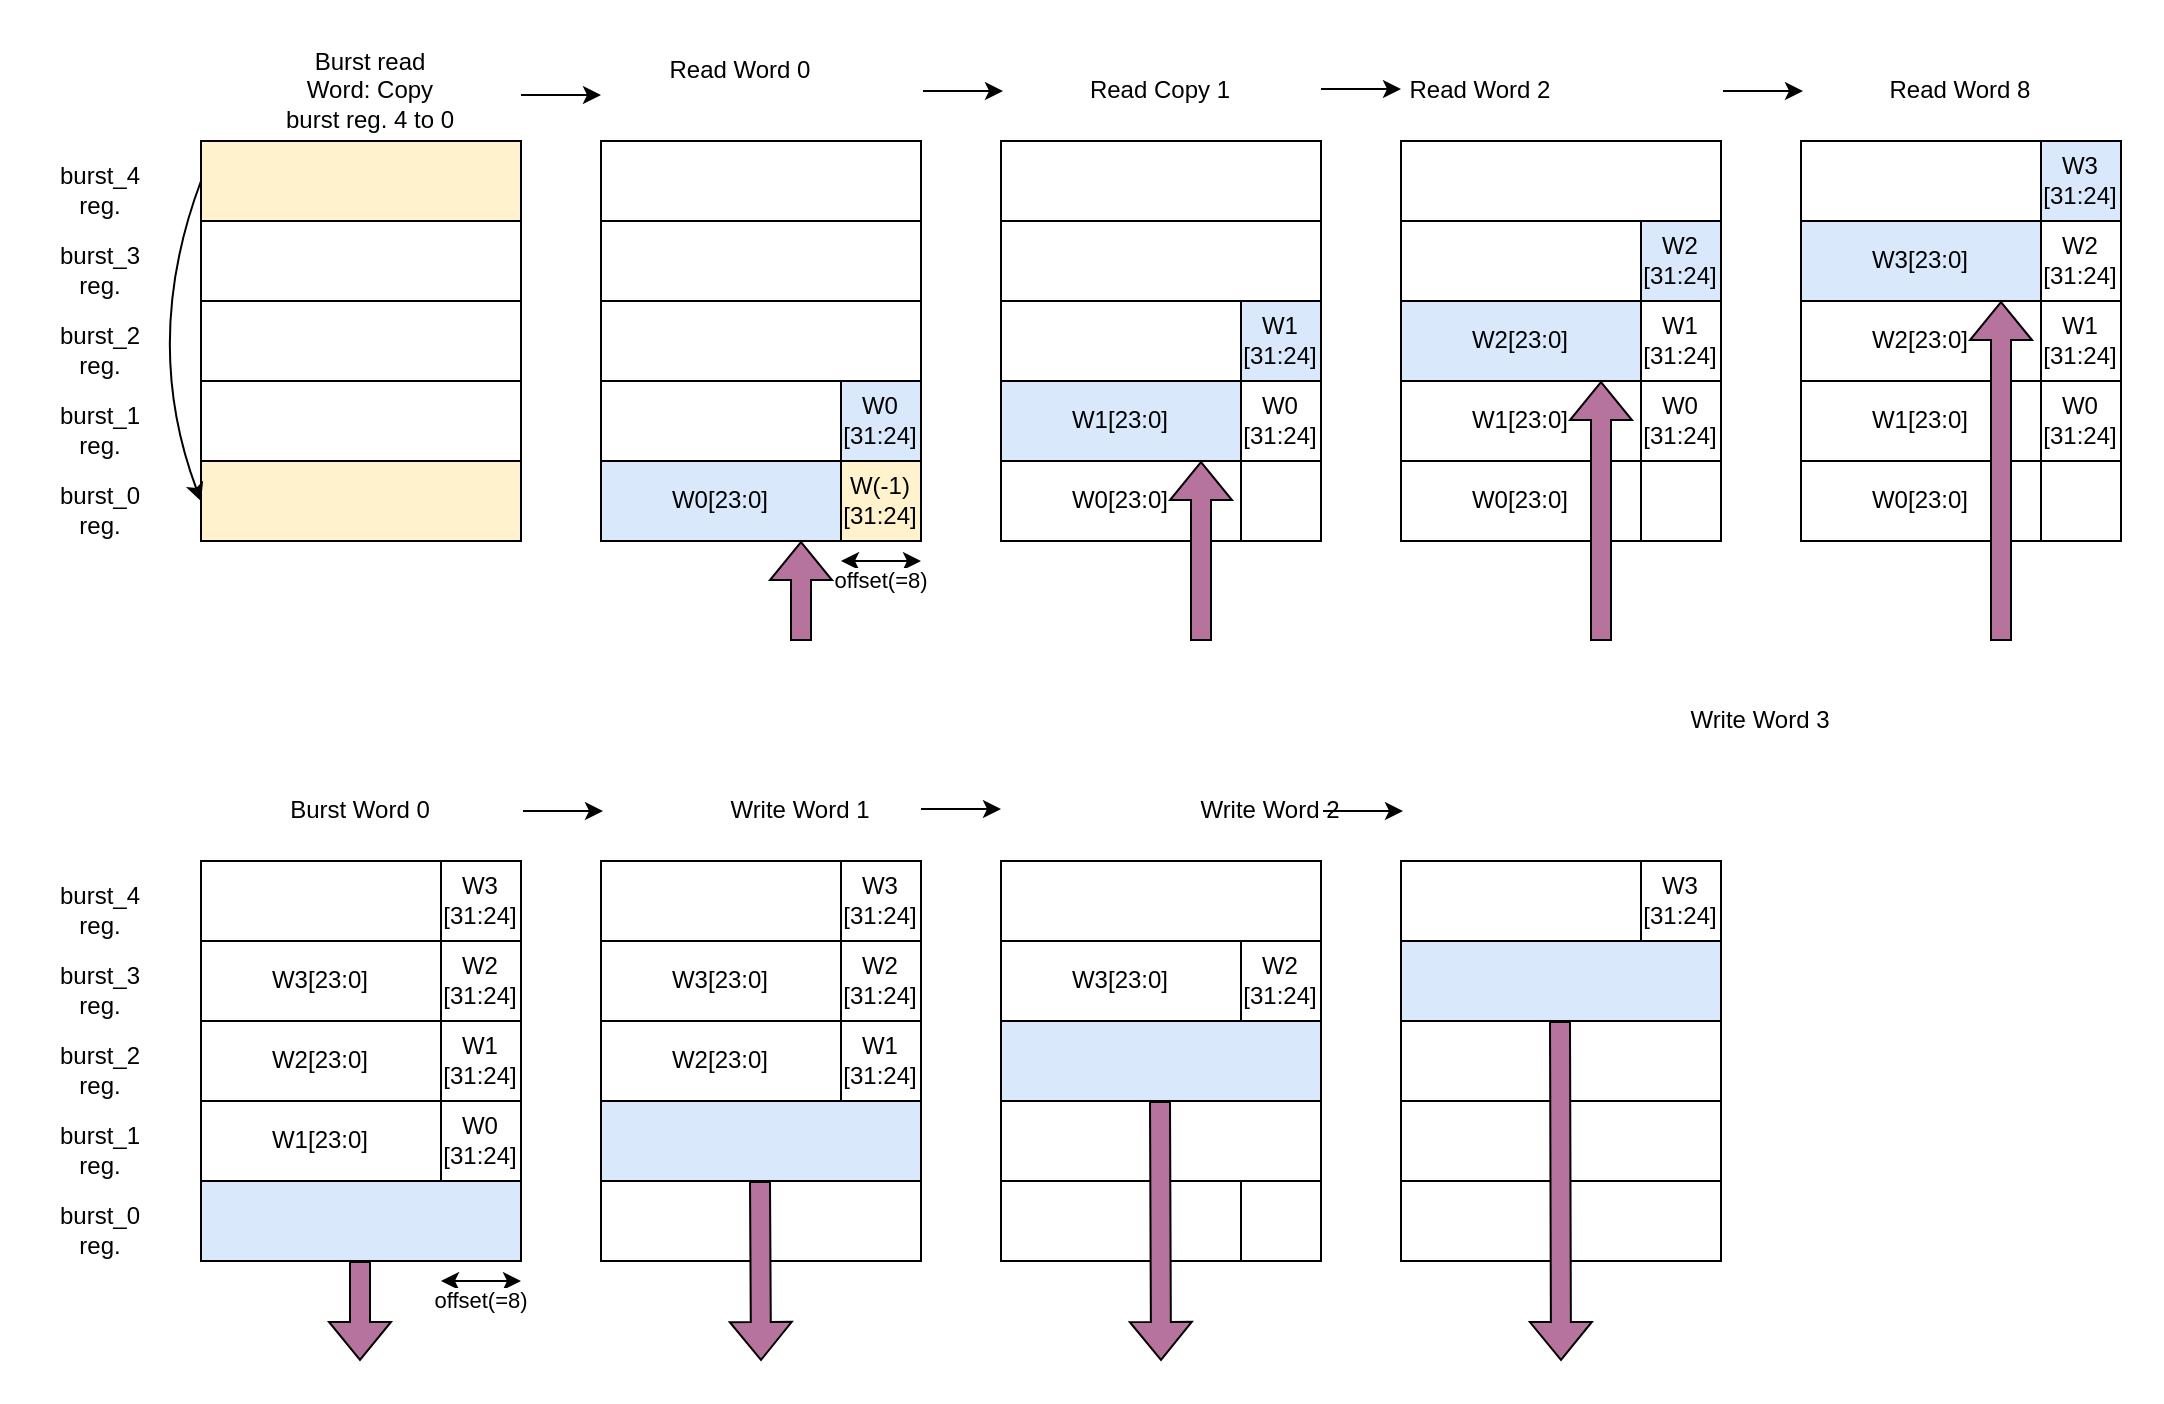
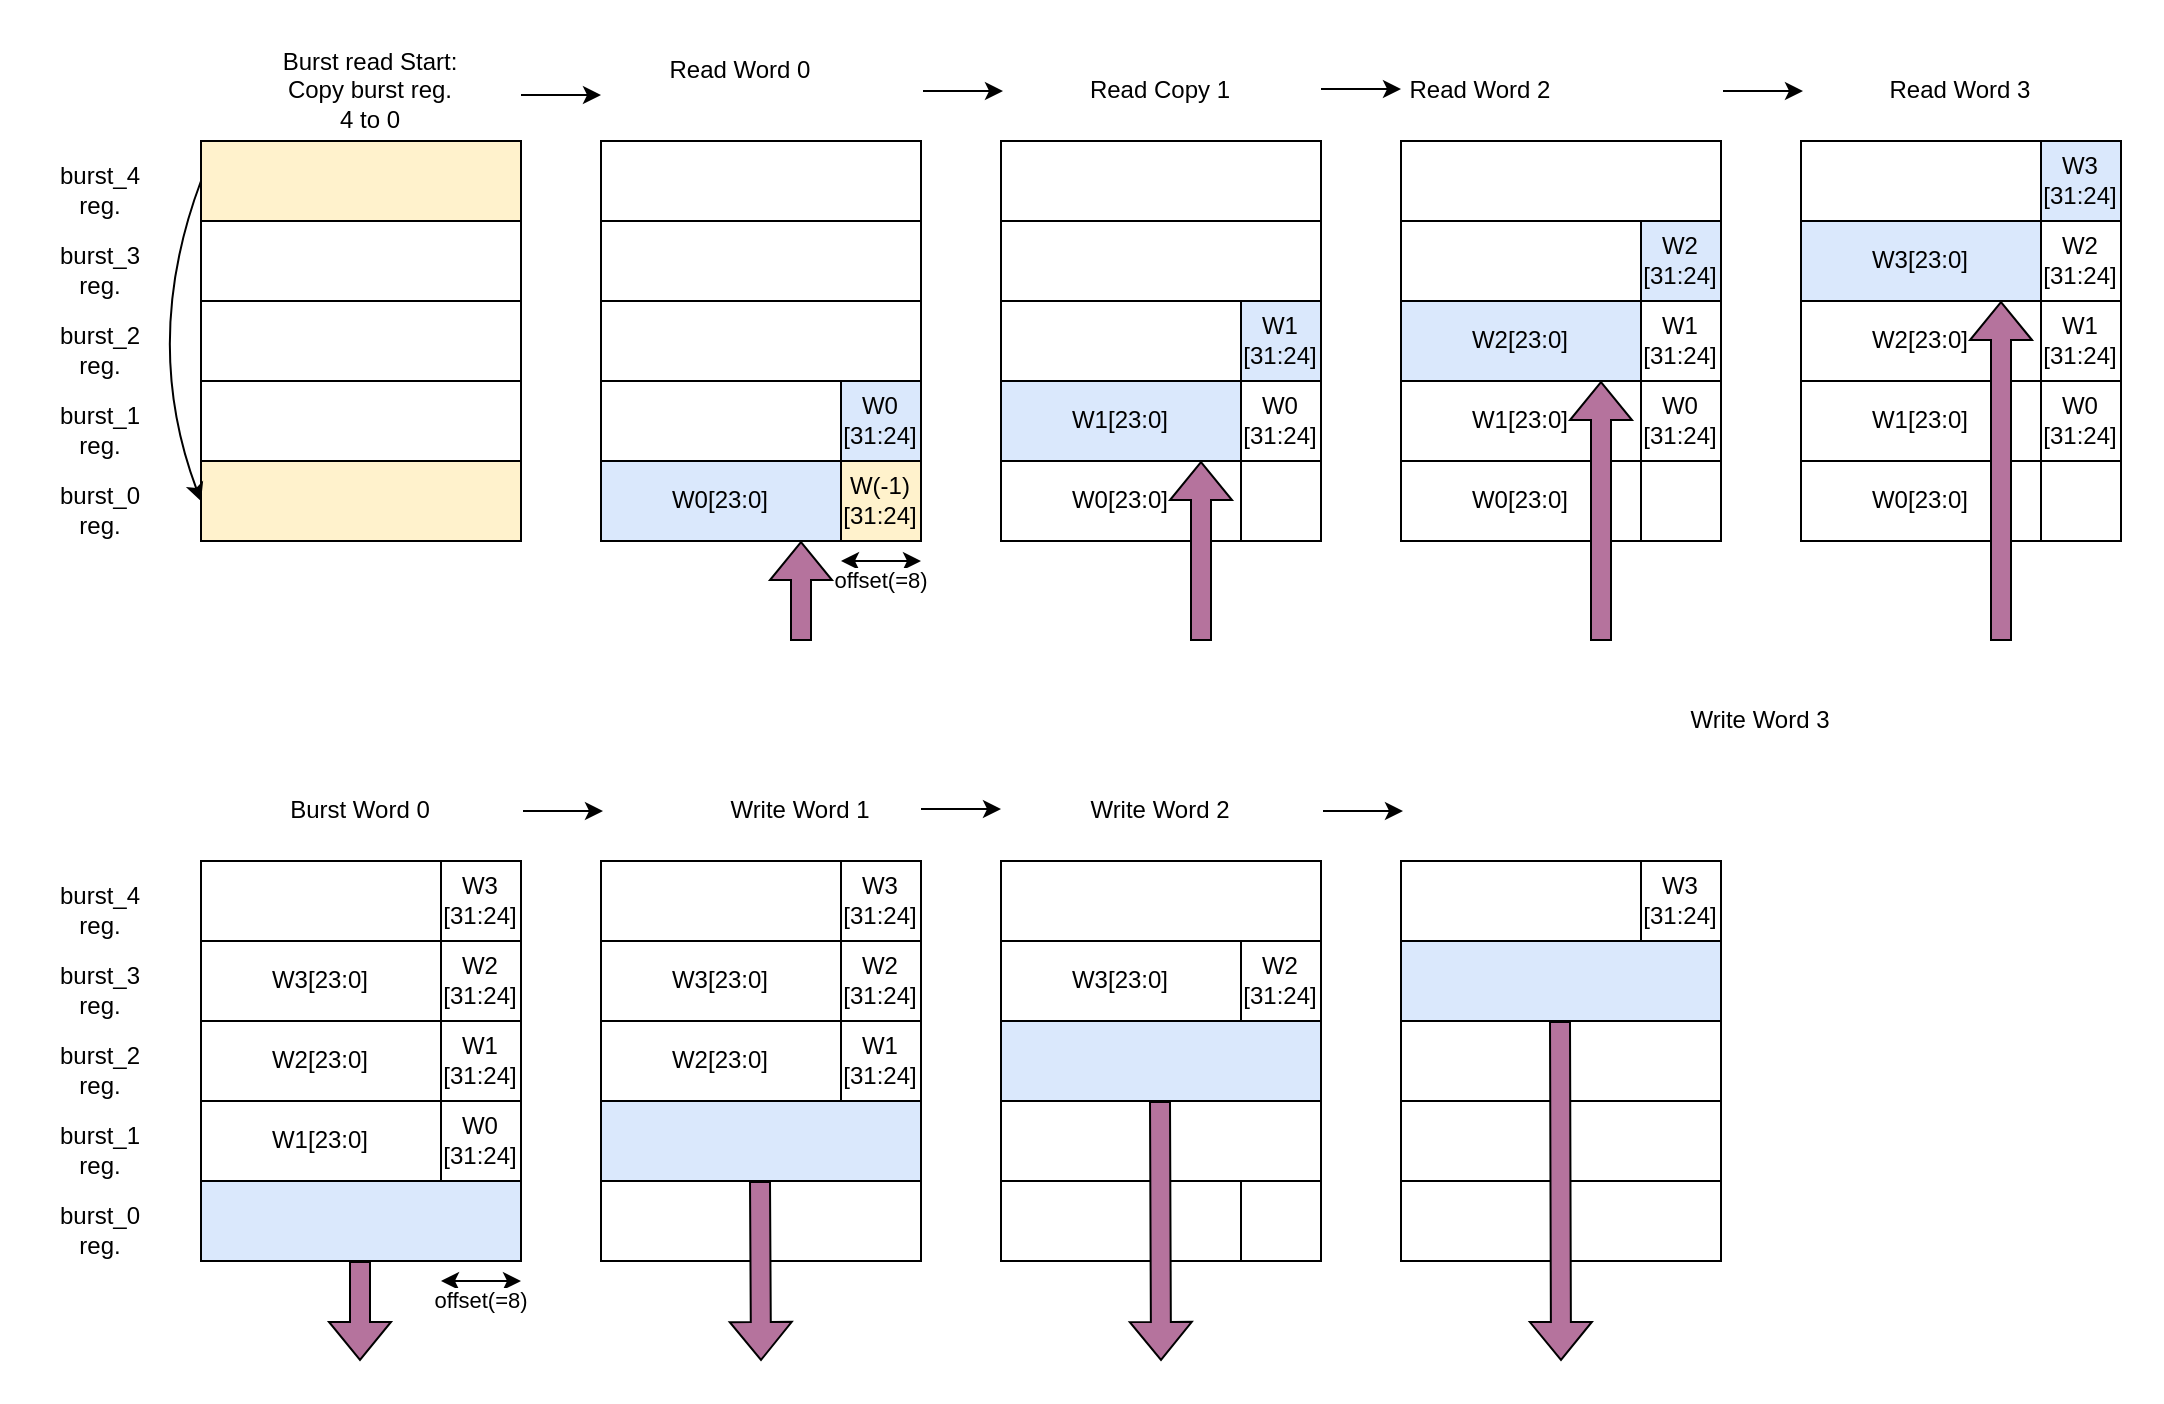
node "Burst read Word: Copy burst reg. 4 to 0": label "Burst read Word: Copy burst reg. 4 to 0" -> "Burst read Start: Copy burst reg. 4 to 0"
node "Read Word 8": label "Read Word 8" -> "Read Word 3"
node "Write Word 2": moved (1271, 811) -> (1161, 811)
